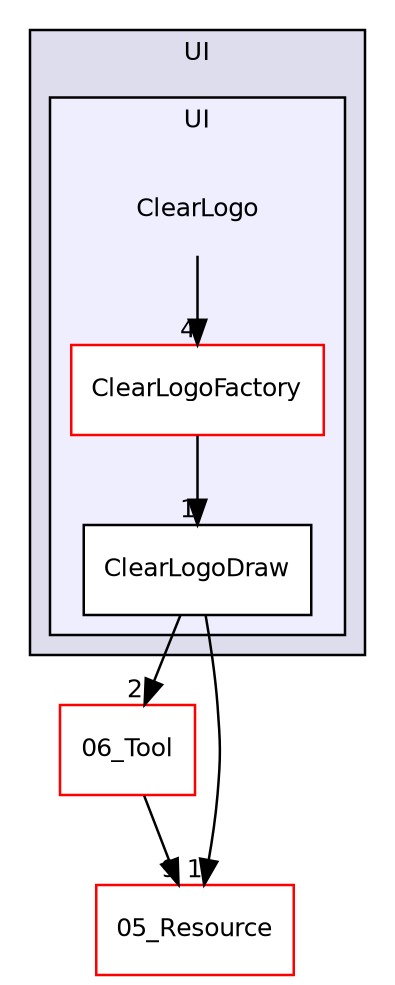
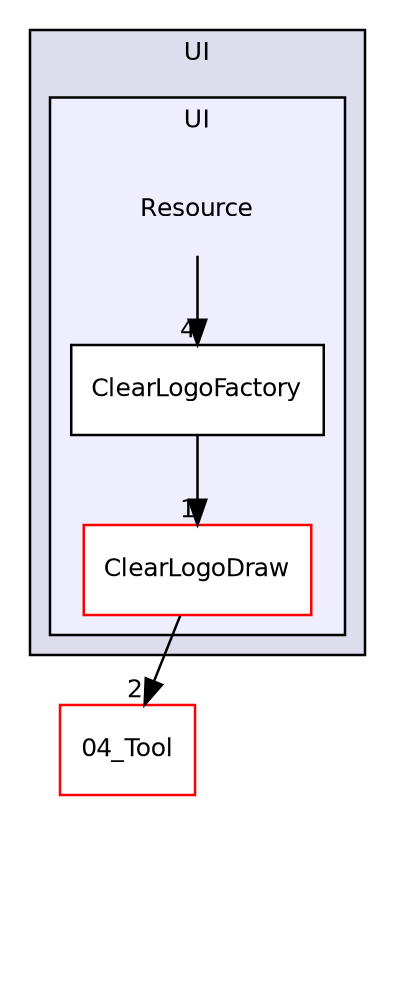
node "ClearLogo": label "ClearLogo" -> "Resource"
node "ClearLogoFactory": color red -> black
node "ClearLogoDraw": color black -> red
node "06_Tool": label "06_Tool" -> "04_Tool"
node "05_Resource": removed
